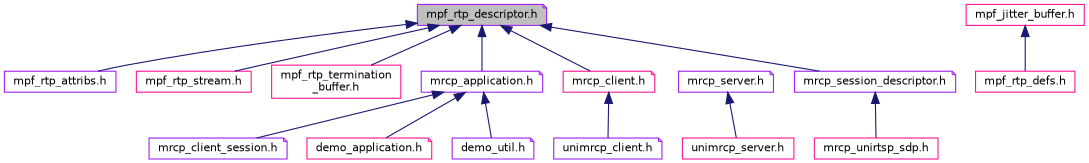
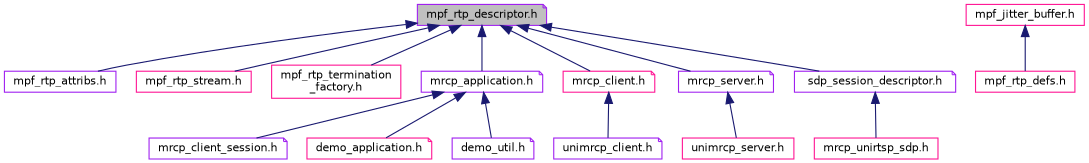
edge "mrcp_server.h" -> "mpf_rtp_descriptor.h": added
node "mpf_rtp_termination _buffer.h": label "mpf_rtp_termination _buffer.h" -> "mpf_rtp_termination _factory.h"
node "mrcp_session_descriptor.h": label "mrcp_session_descriptor.h" -> "sdp_session_descriptor.h"
